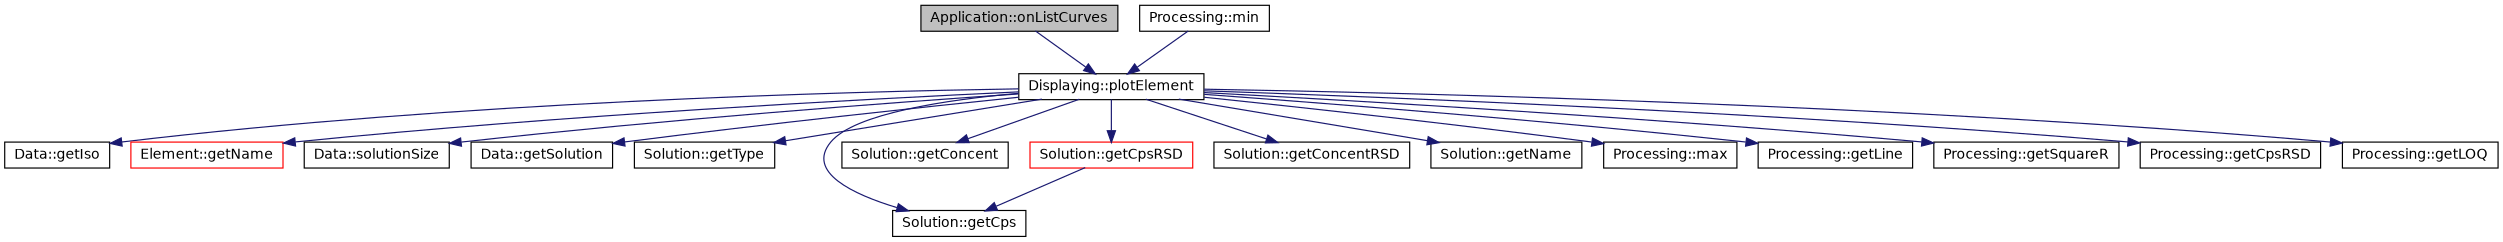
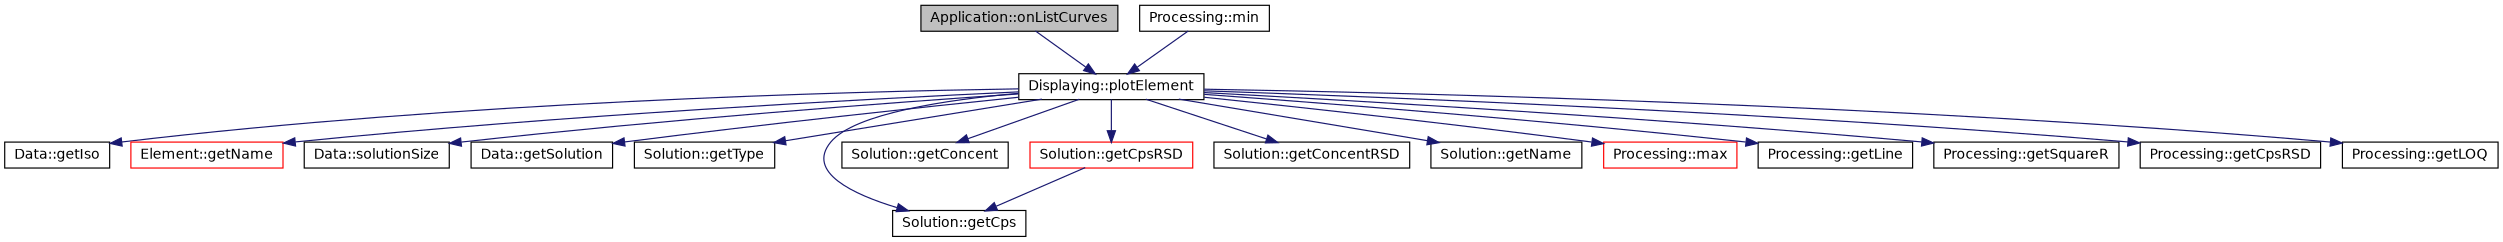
node "Processing::max": color black -> red
